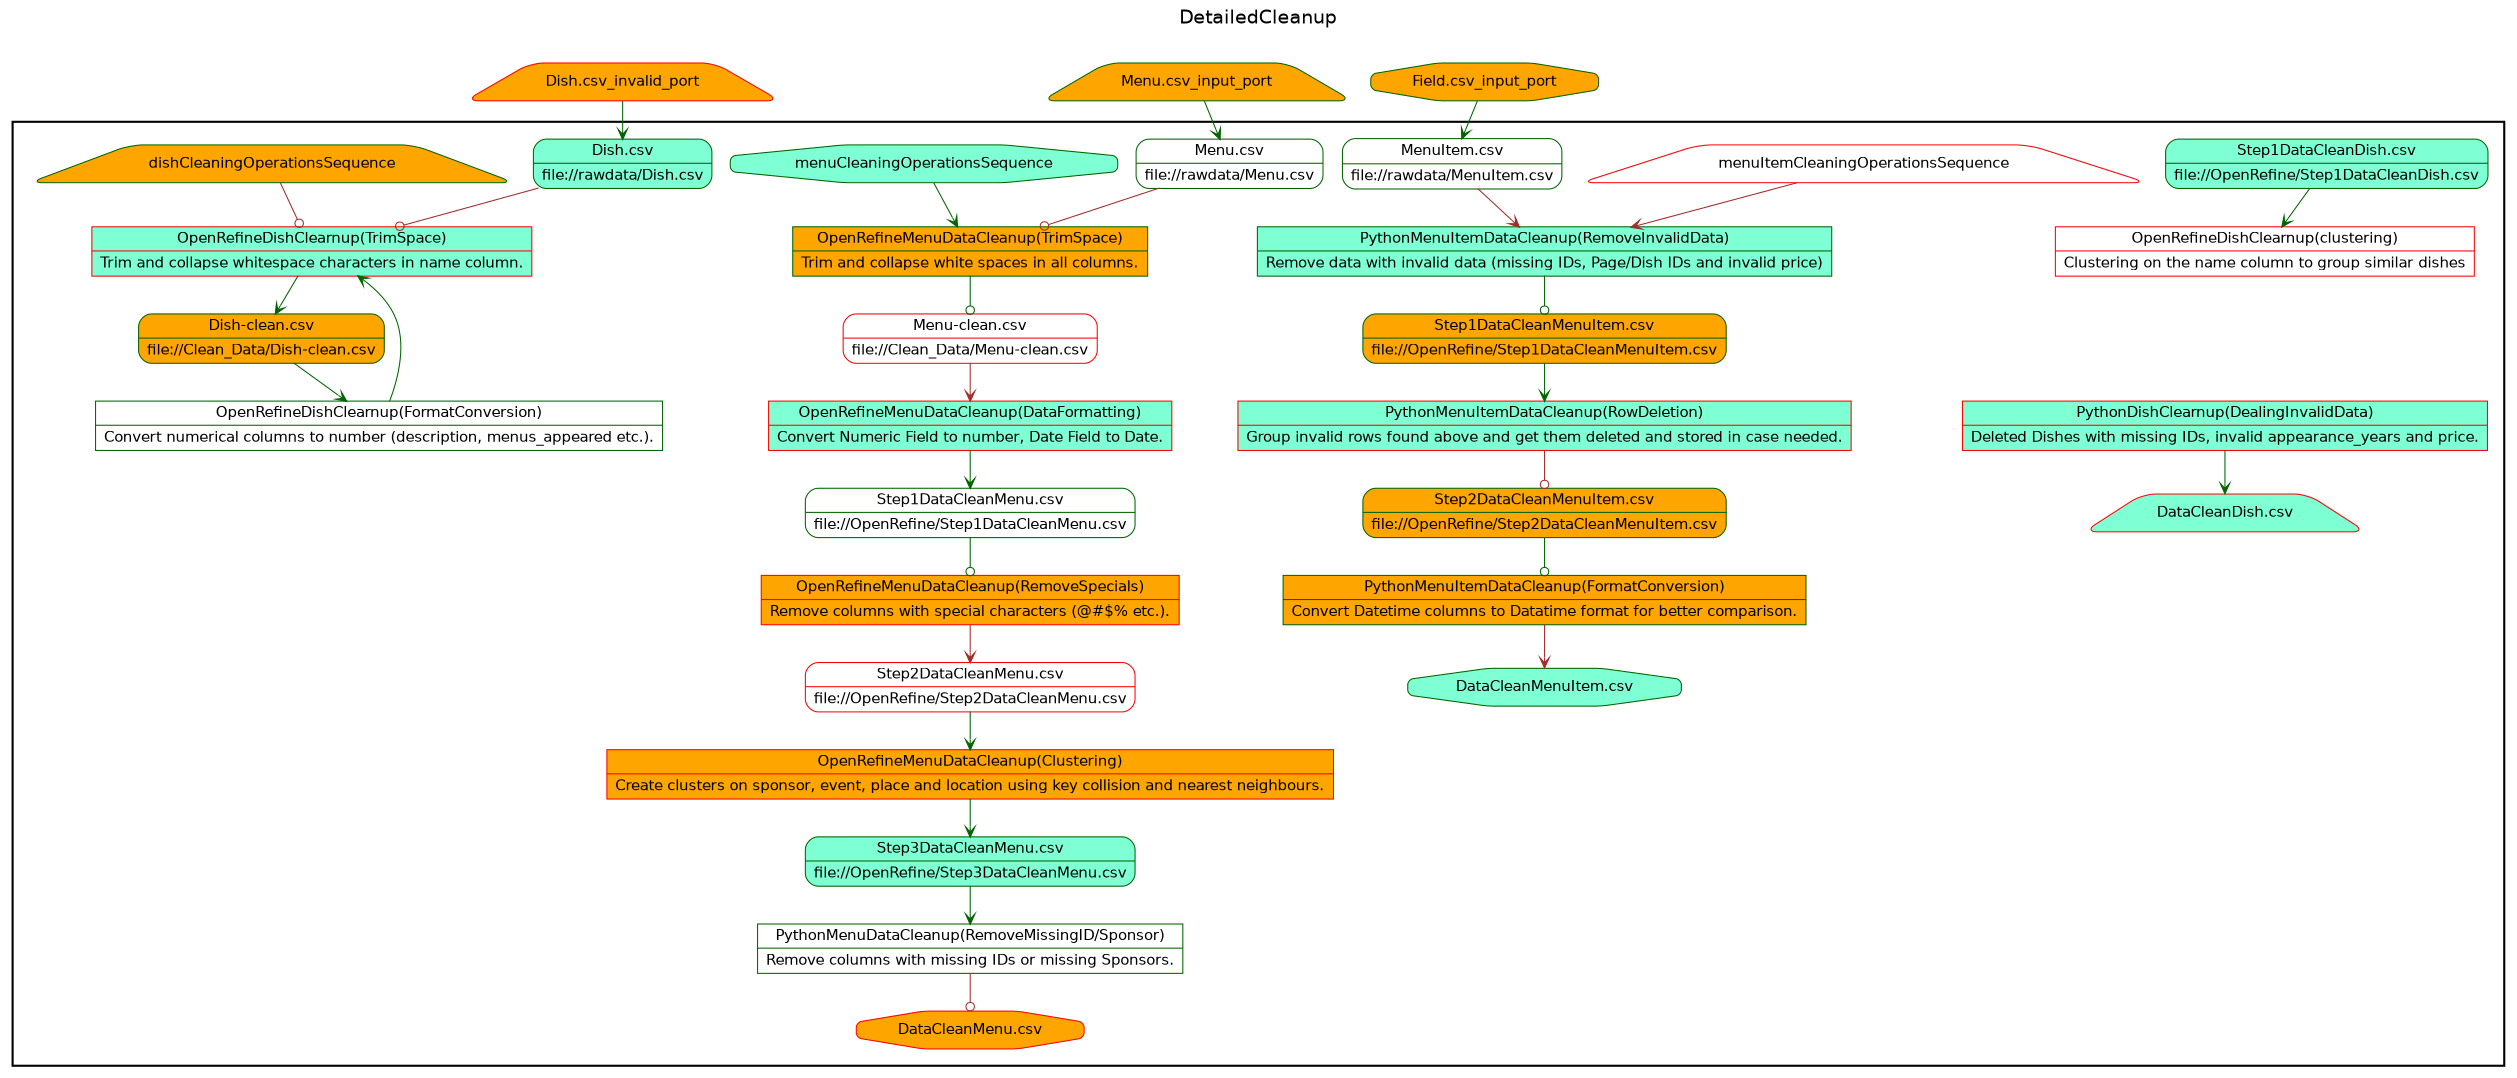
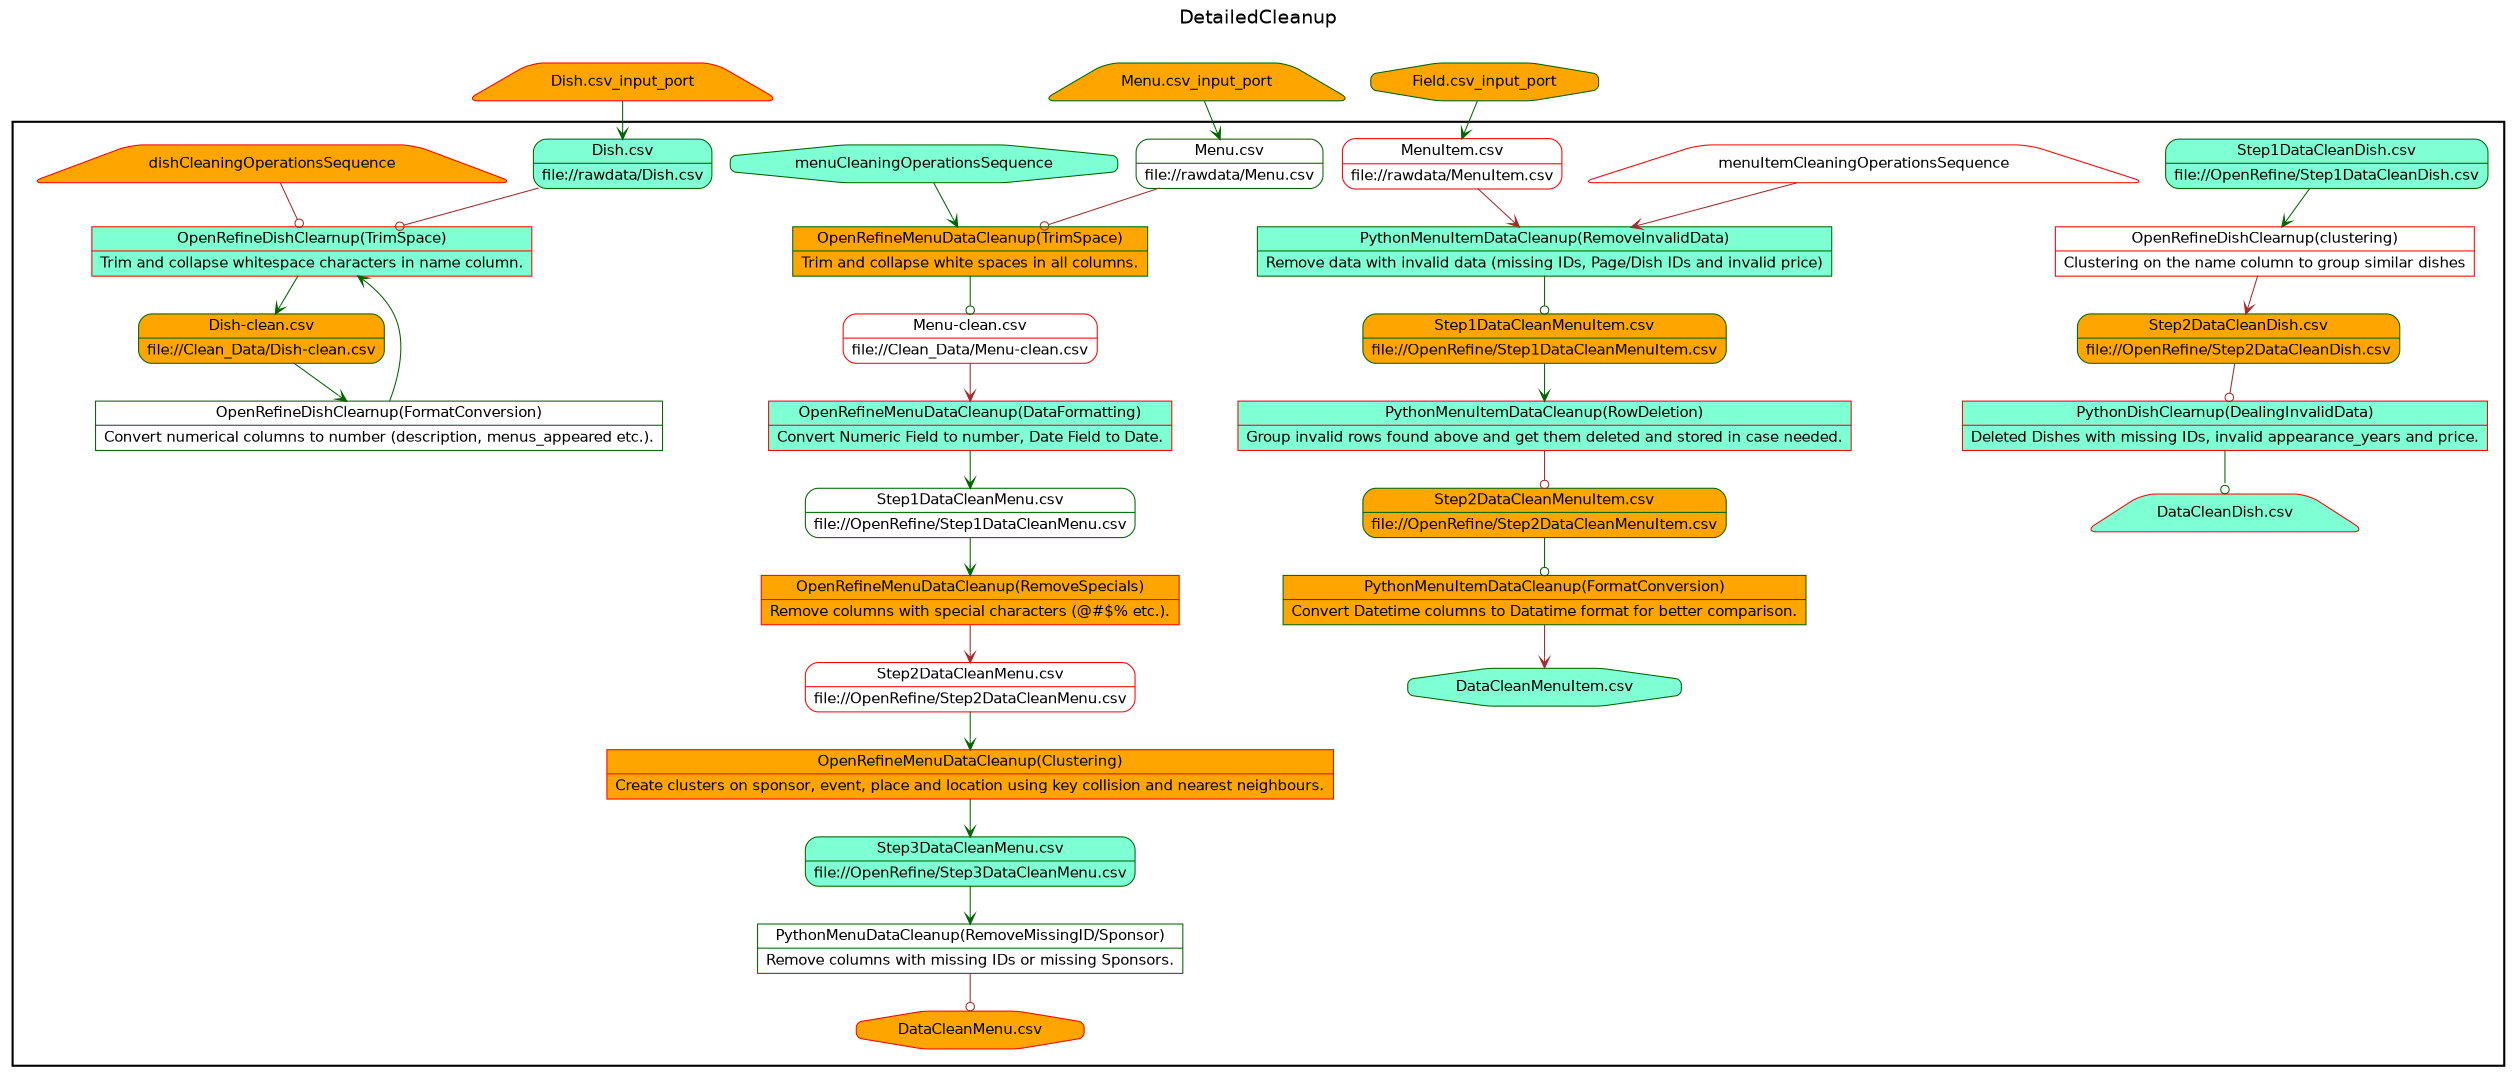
node "Dish.csv_invalid_port": label "Dish.csv_invalid_port" -> "Dish.csv_input_port"
node "dishCleaningOperationsSequence": color darkgreen -> red
node "MenuItem.csv": color darkgreen -> red
node "Step2DataCleanDish.csv": added
edge "PythonDishClearnup(DealingInvalidData)" -> "DataCleanDish.csv": arrowhead vee -> odot
edge "Step1DataCleanMenu.csv" -> "OpenRefineMenuDataCleanup(RemoveSpecials)": arrowhead odot -> vee
